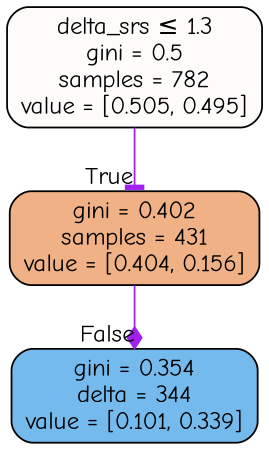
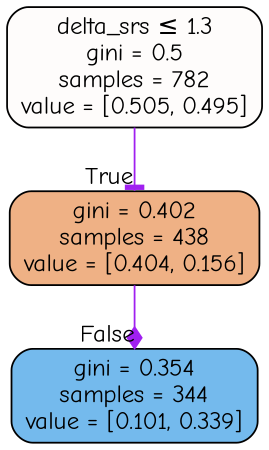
node "gini = 0.402": text "samples = 431" -> "samples = 438"
node "gini = 0.354": text "delta = 344" -> "samples = 344"
